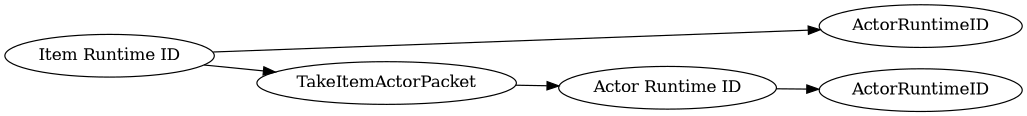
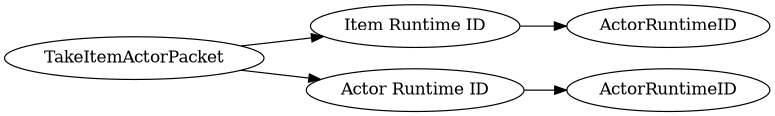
edge "Item Runtime ID" -> "TakeItemActorPacket": reversed
